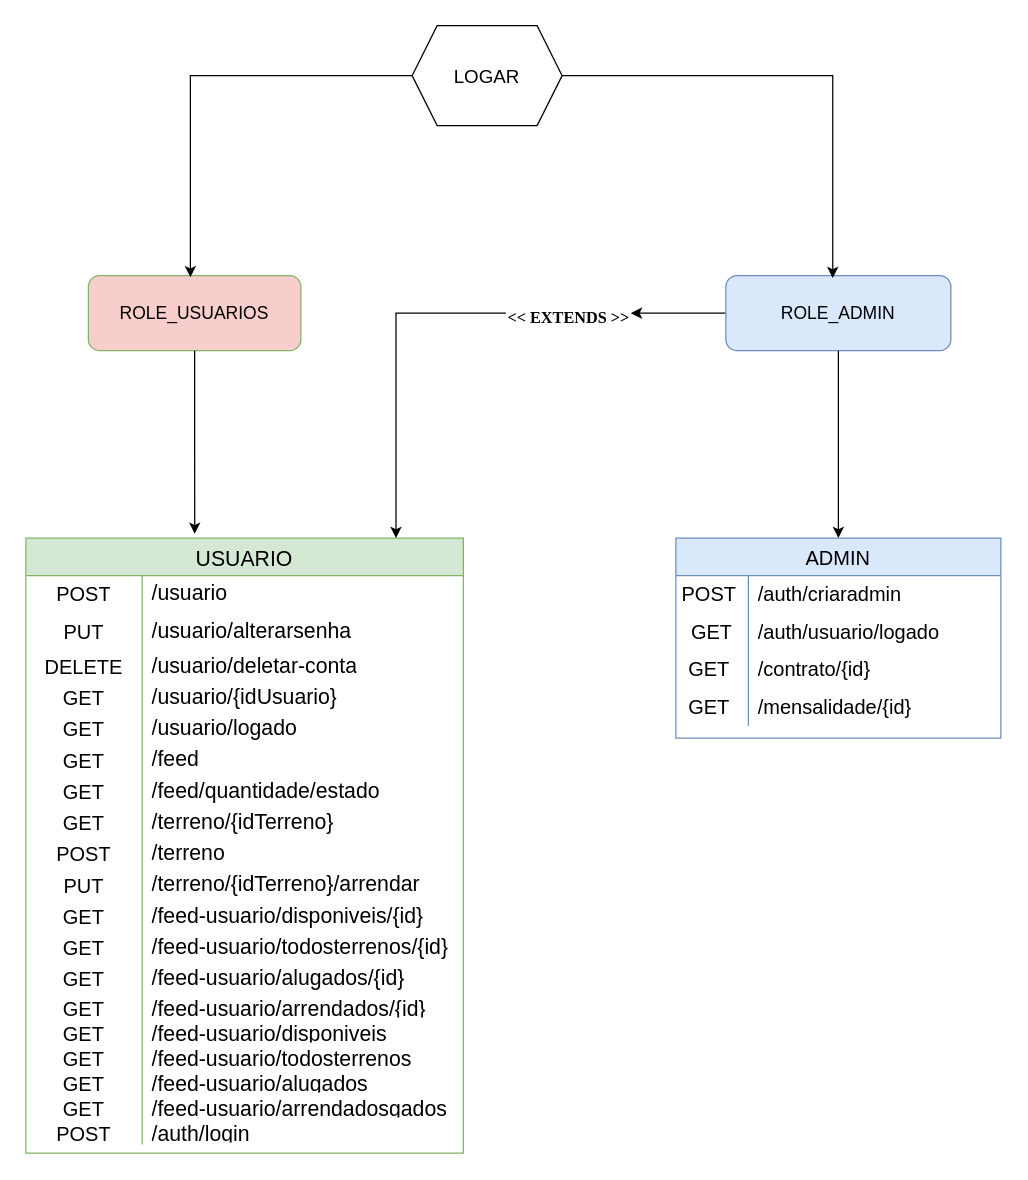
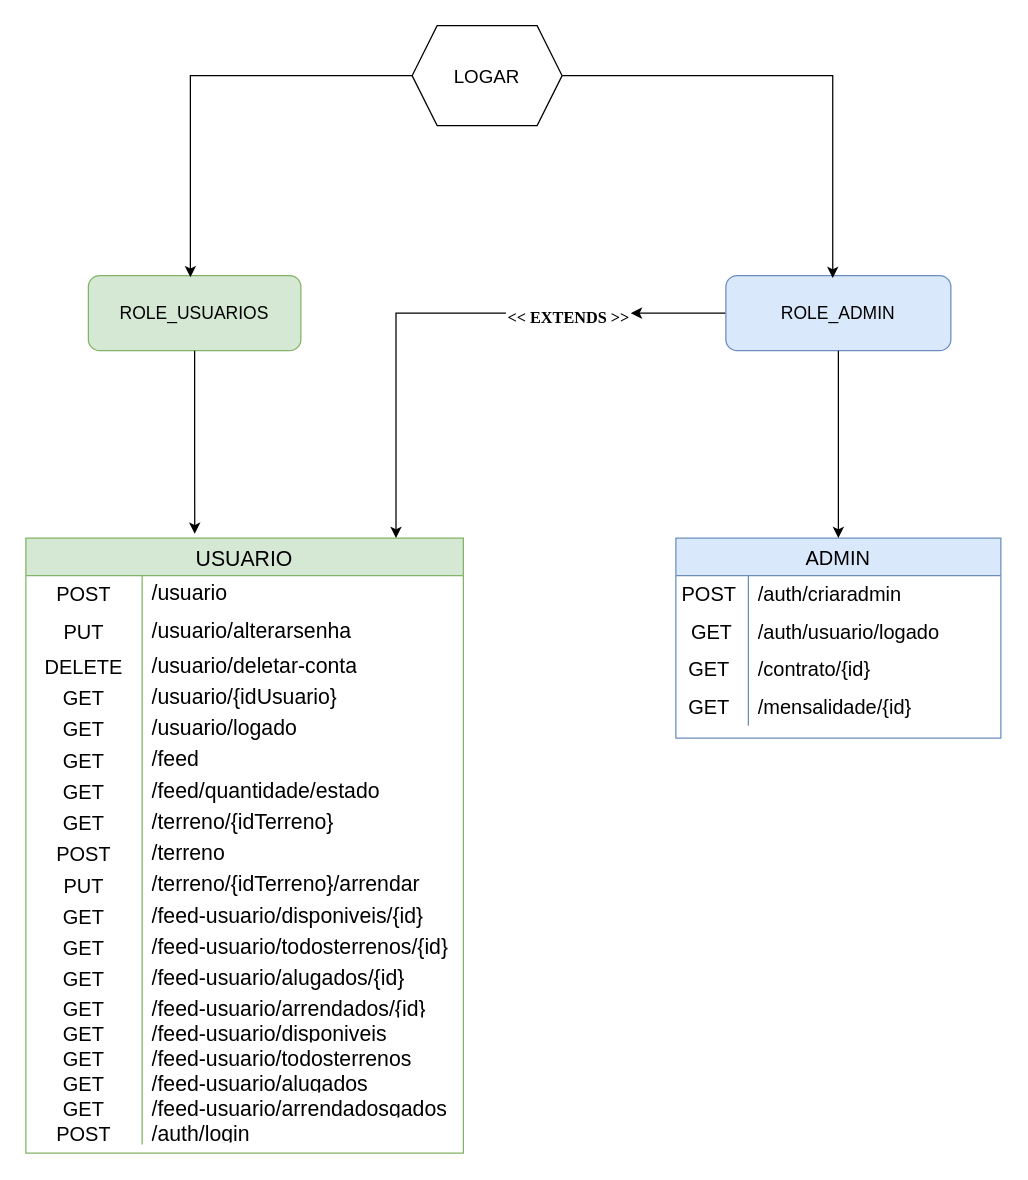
node "ROLE_USUARIOS": fillcolor #f8cecc -> #d5e8d4
